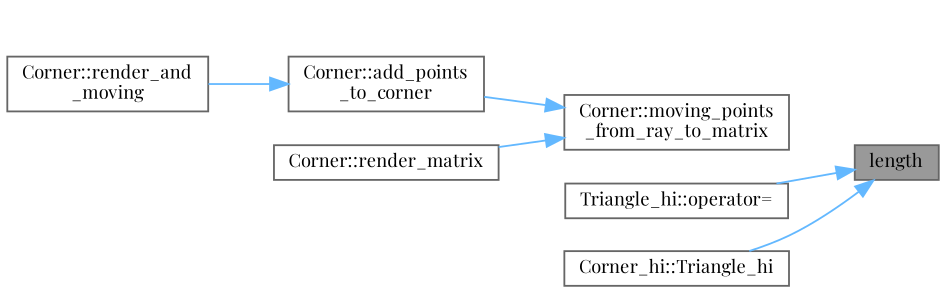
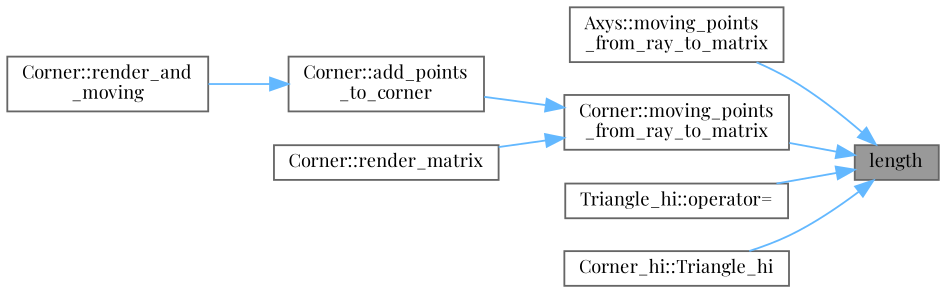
node "Axys::moving_points _from_ray_to_matrix": added
edge "Corner::moving_points _from_ray_to_matrix" -> "length": added
